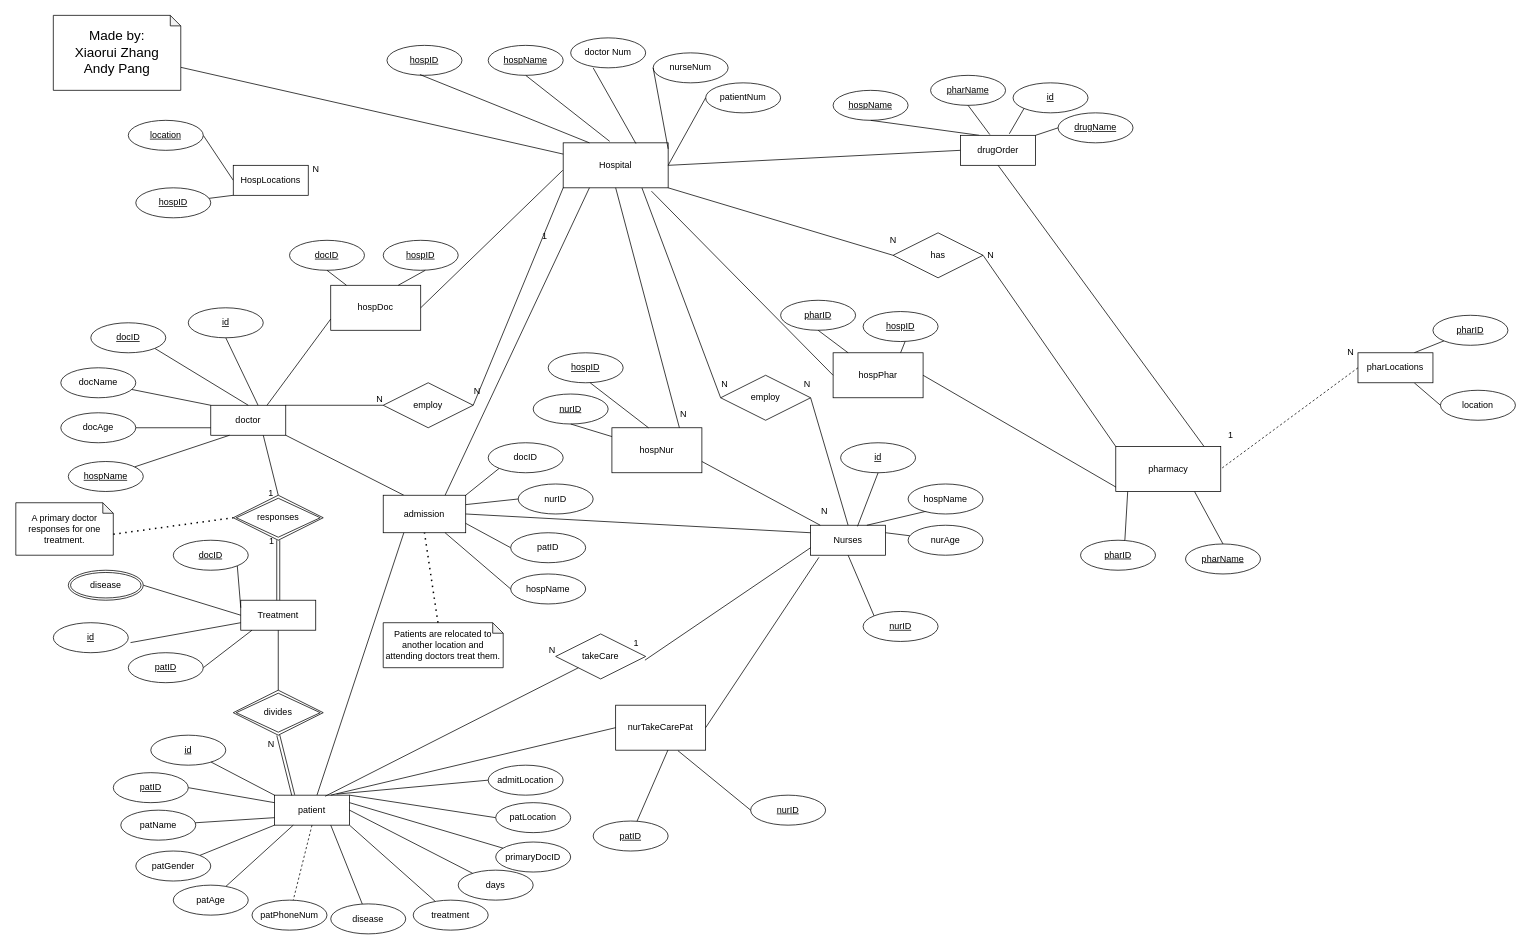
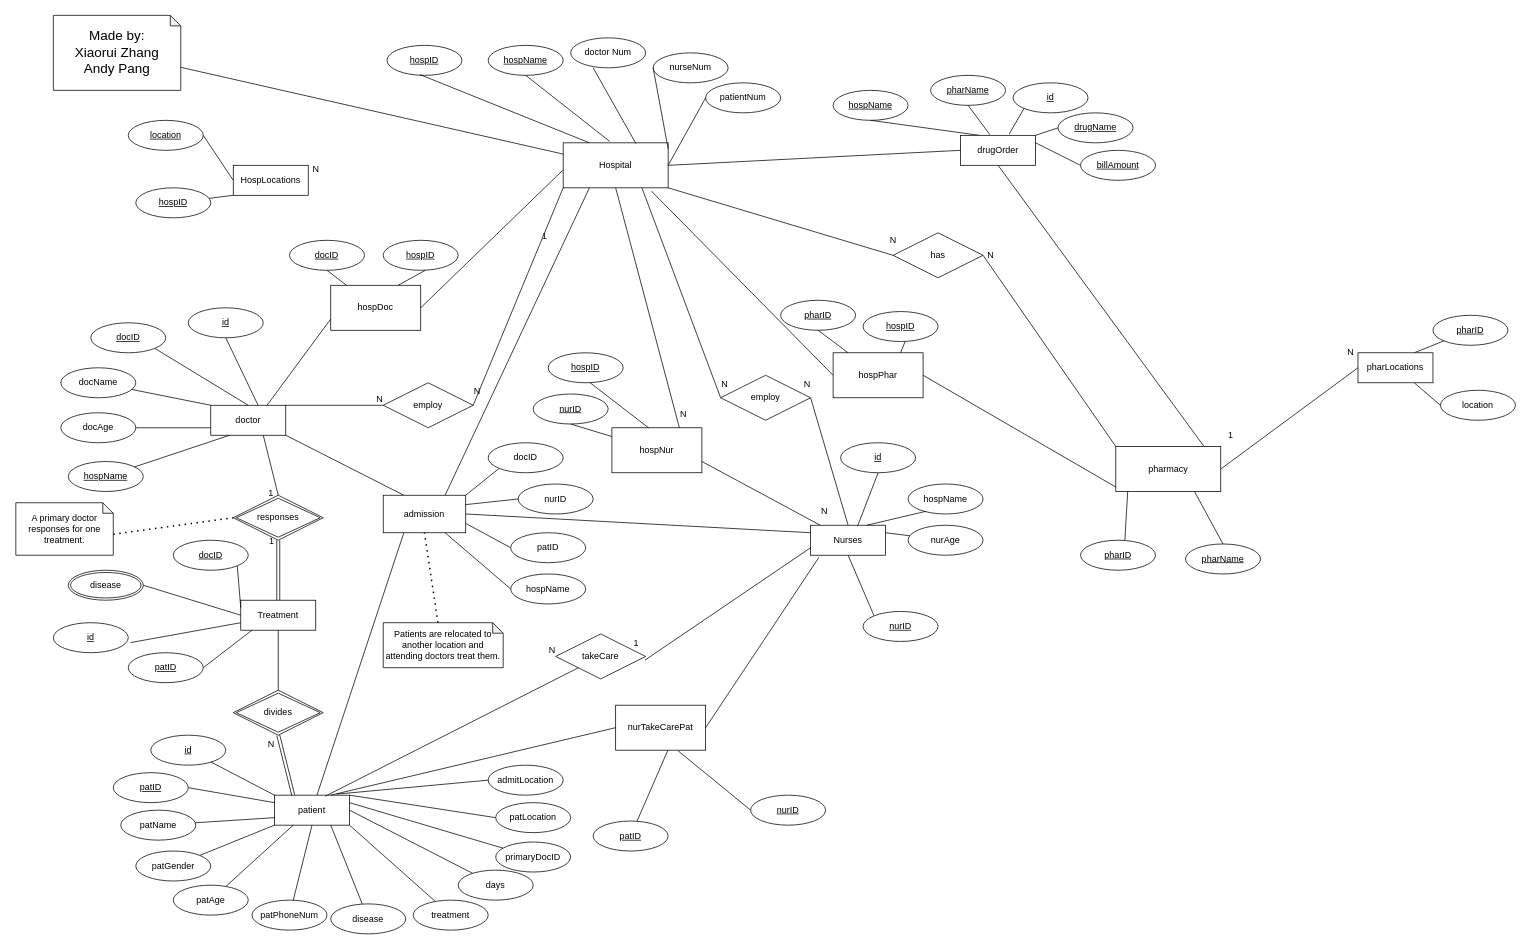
edge "drugOrder" -- "billAmount": added
node "billAmount": added
edge "pharLocations" -- "pharmacy": style dashed -> solid
edge "patient" -- "patPhoneNum": style dashed -> solid
